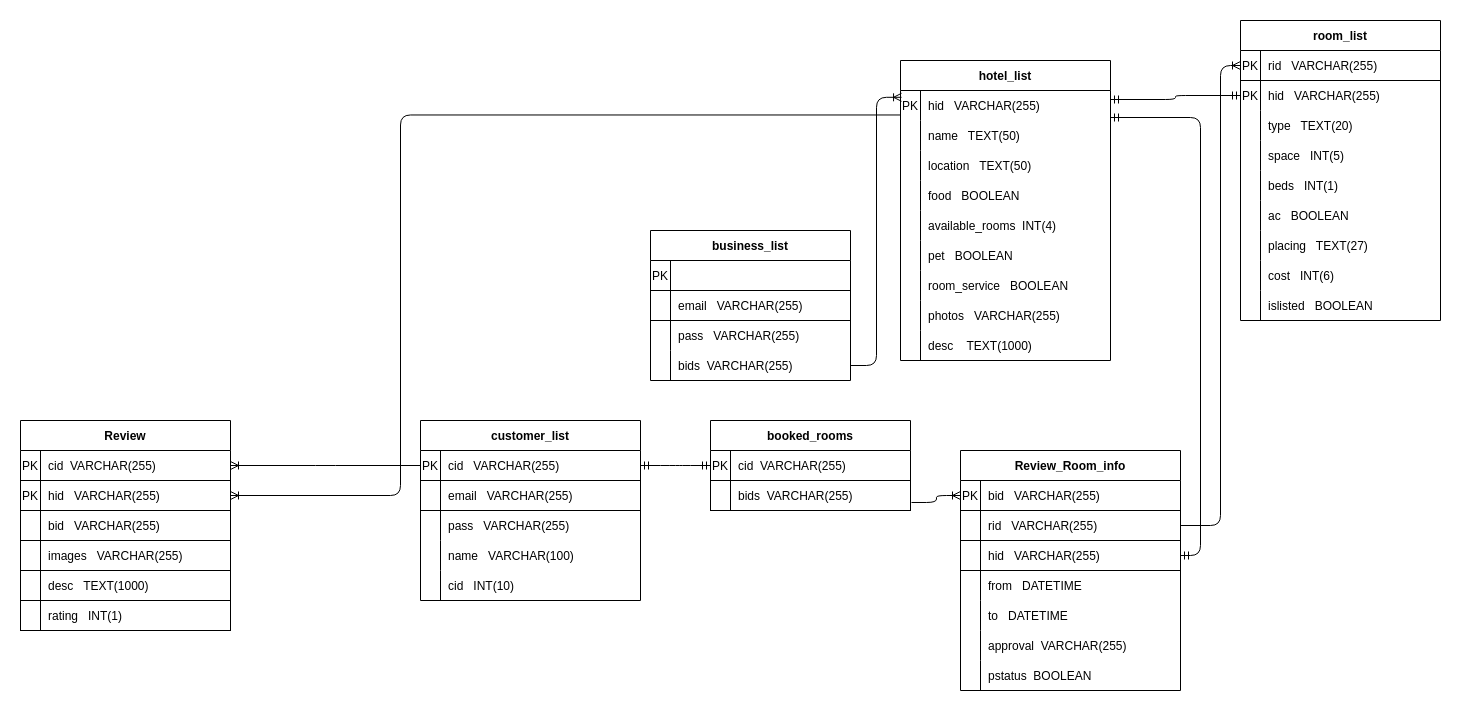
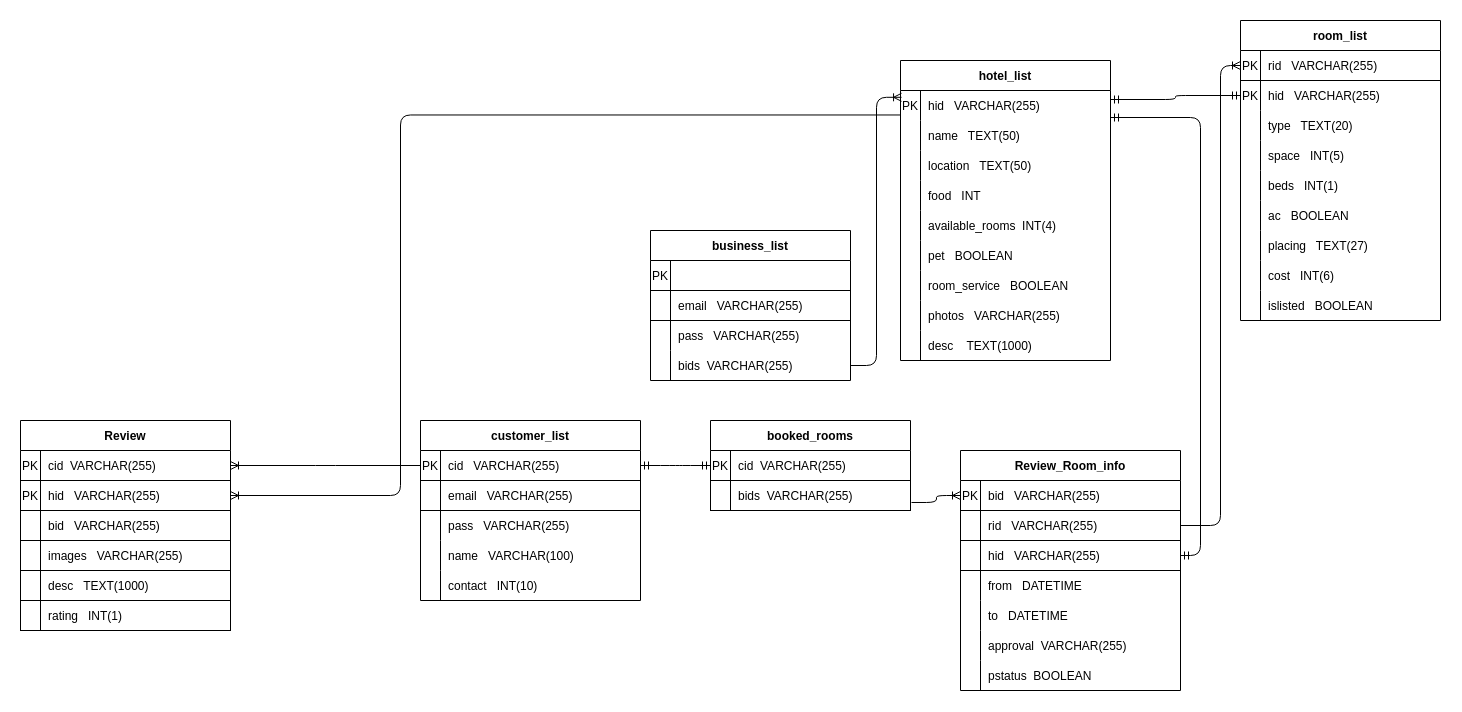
node "food BOOLEAN": label "food BOOLEAN" -> "food INT"
node "cid INT(10)": label "cid INT(10)" -> "contact INT(10)"
